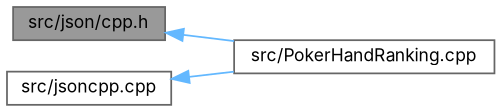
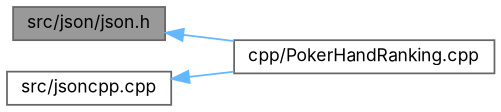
node "src/json/cpp.h": label "src/json/cpp.h" -> "src/json/json.h"
node "src/PokerHandRanking.cpp": label "src/PokerHandRanking.cpp" -> "cpp/PokerHandRanking.cpp"
